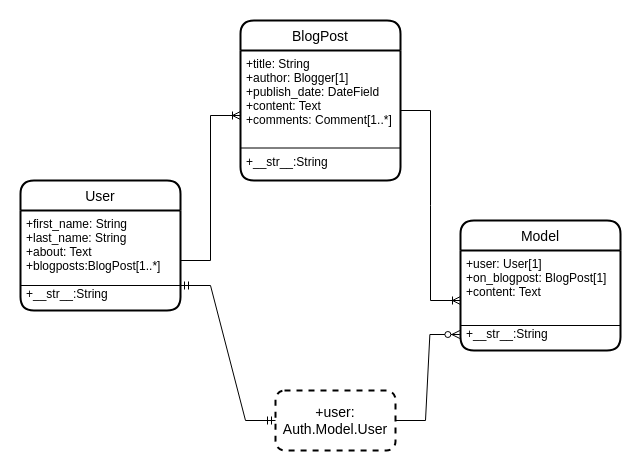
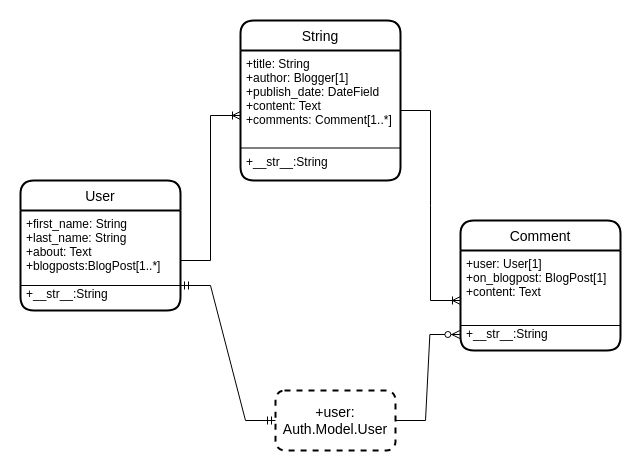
node "BlogPost": label "BlogPost" -> "String"
node "Model": label "Model" -> "Comment"
